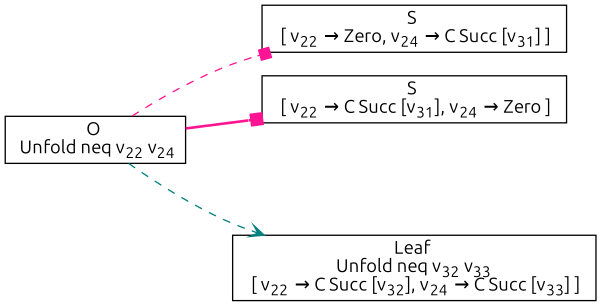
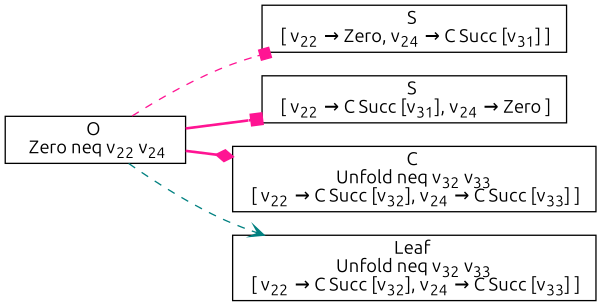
node "O": text "Unfold neq v" -> "Zero neq v"
node "C": added
